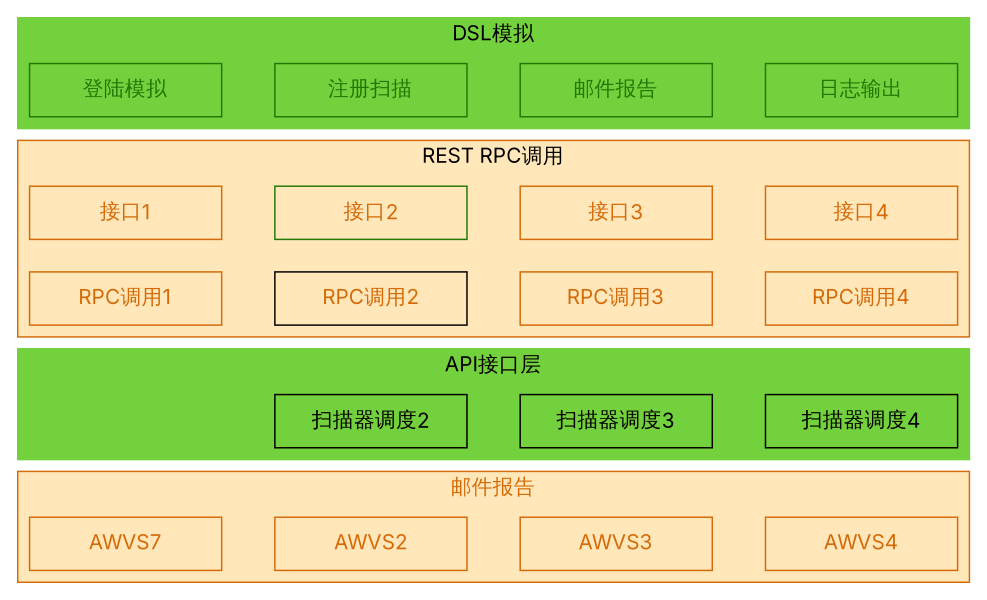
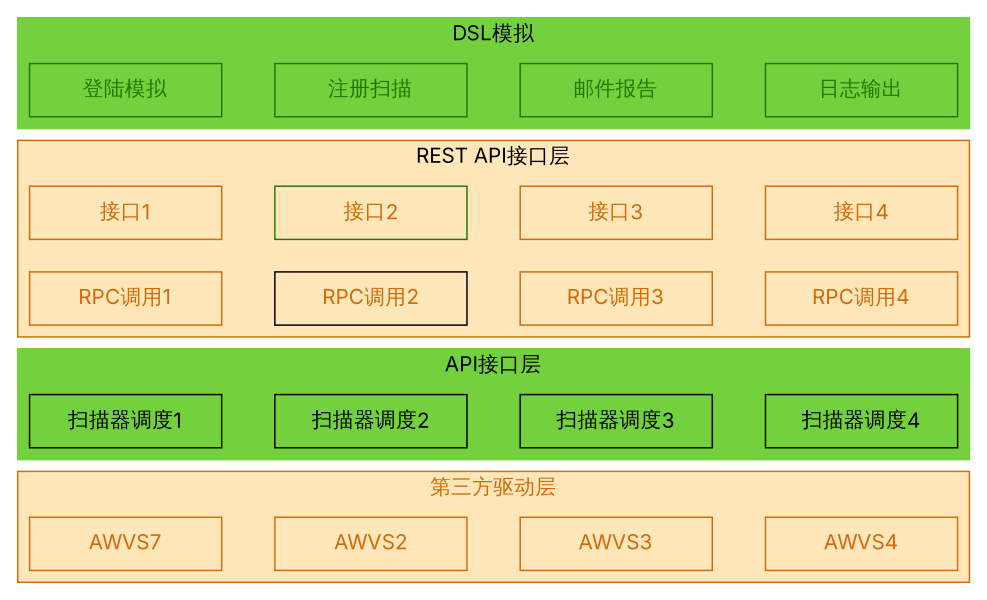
cluster "REST RPC调用": label "REST RPC调用" -> "REST API接口层"
node "扫描器调度1": added
cluster "邮件报告": label "邮件报告" -> "第三方驱动层"
